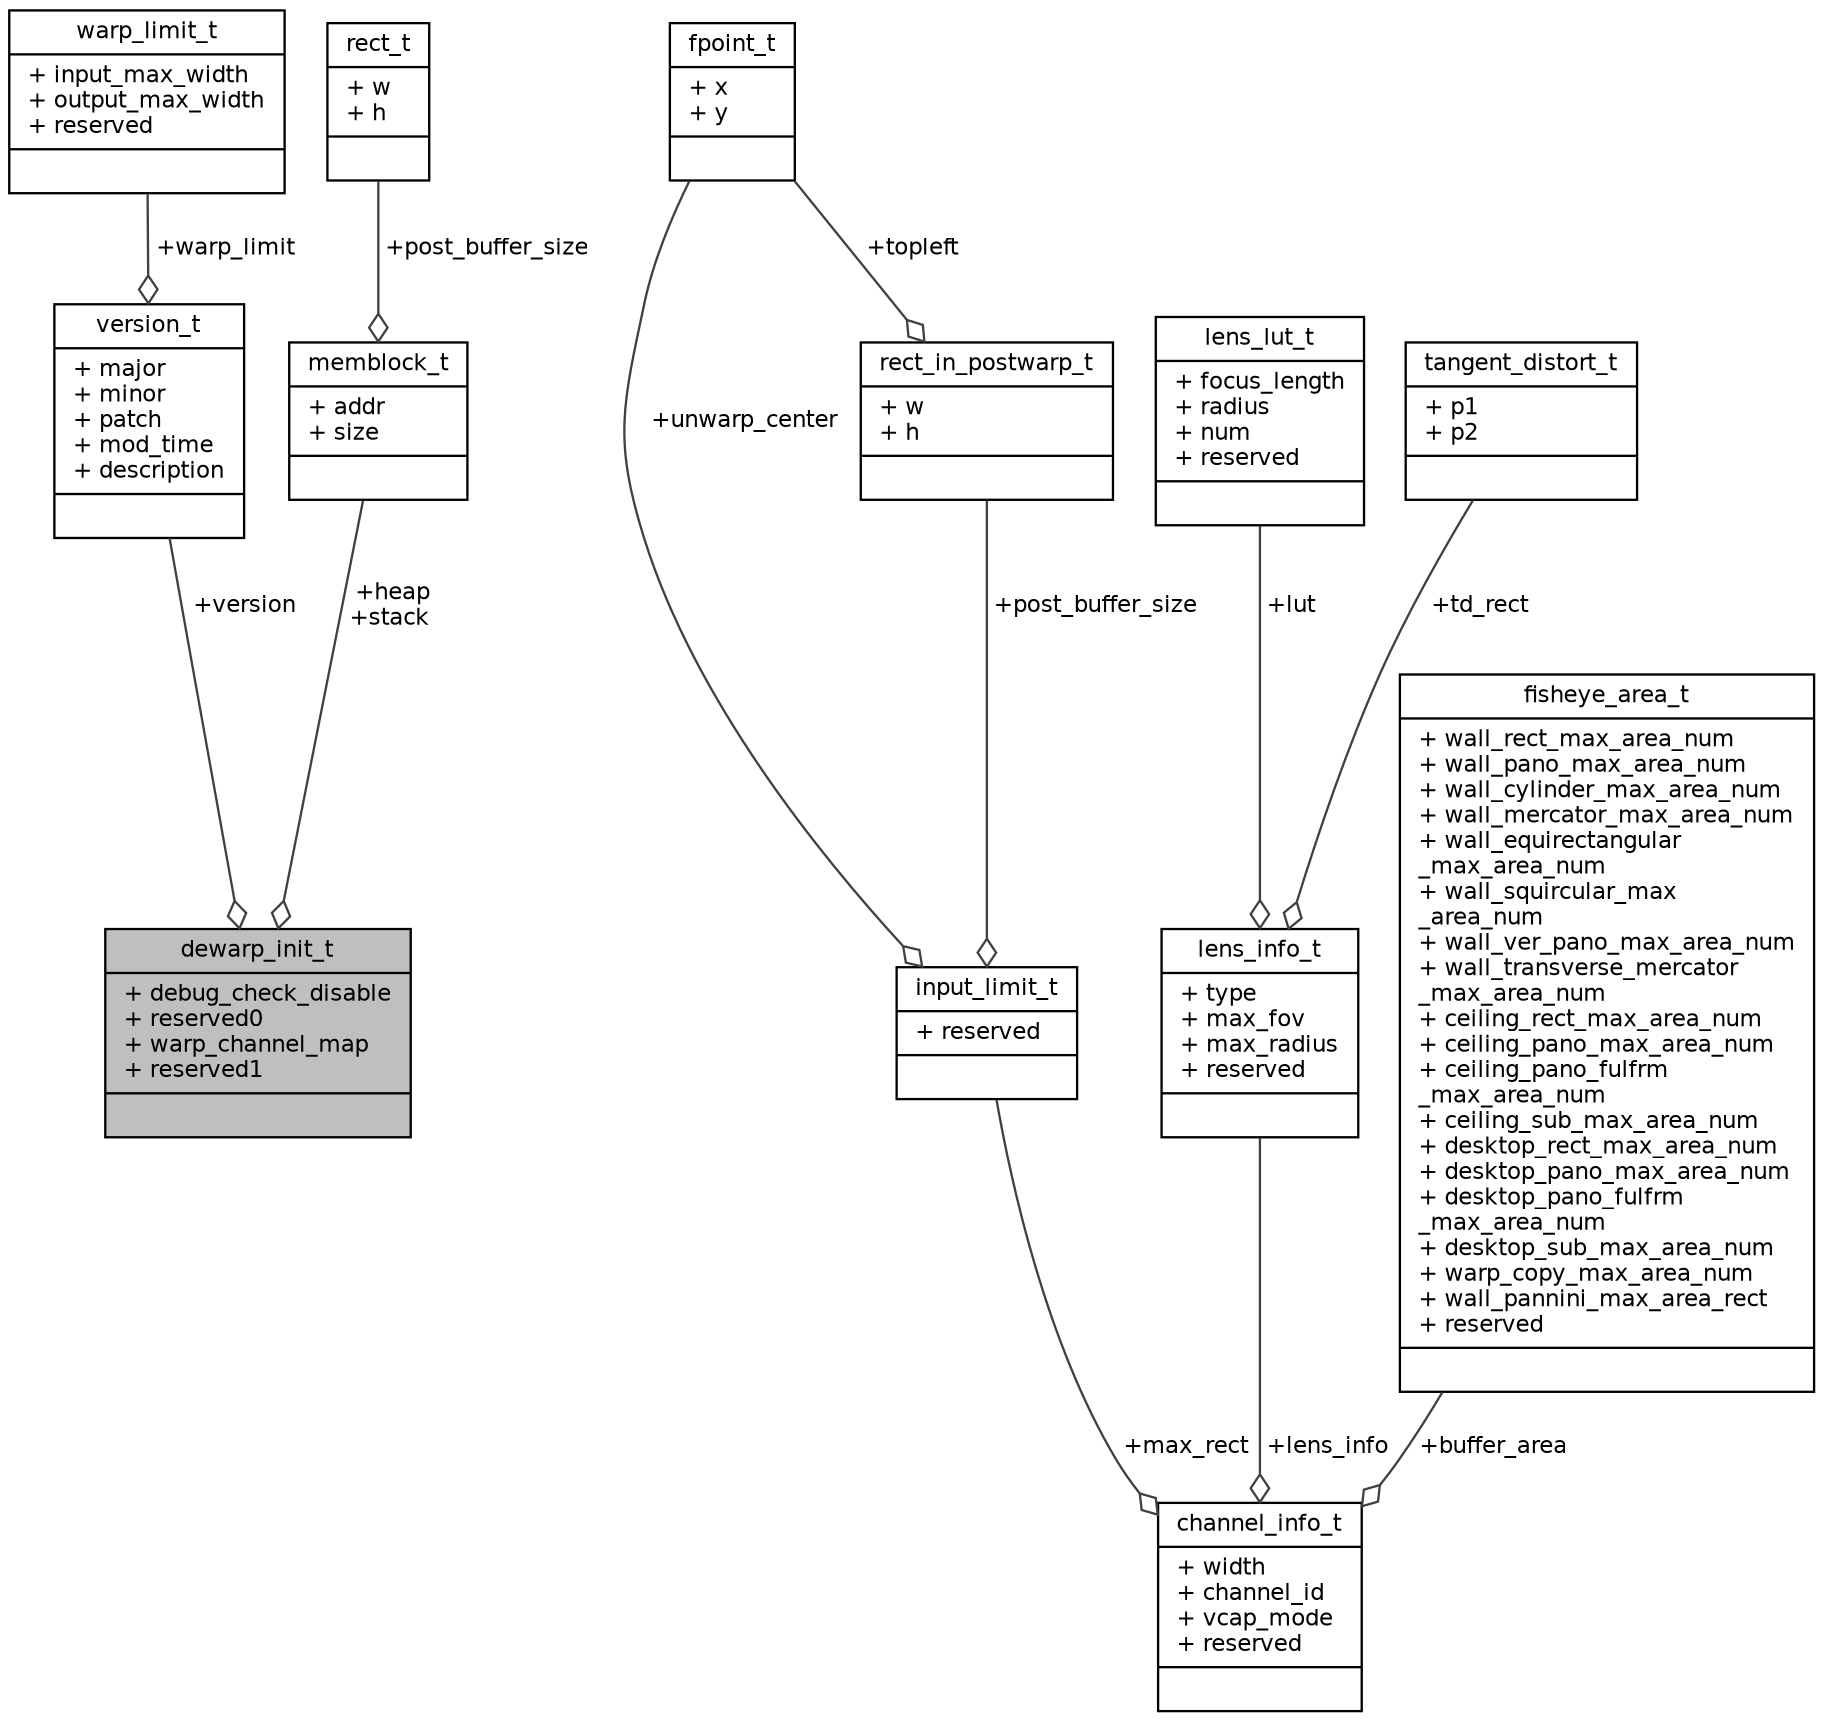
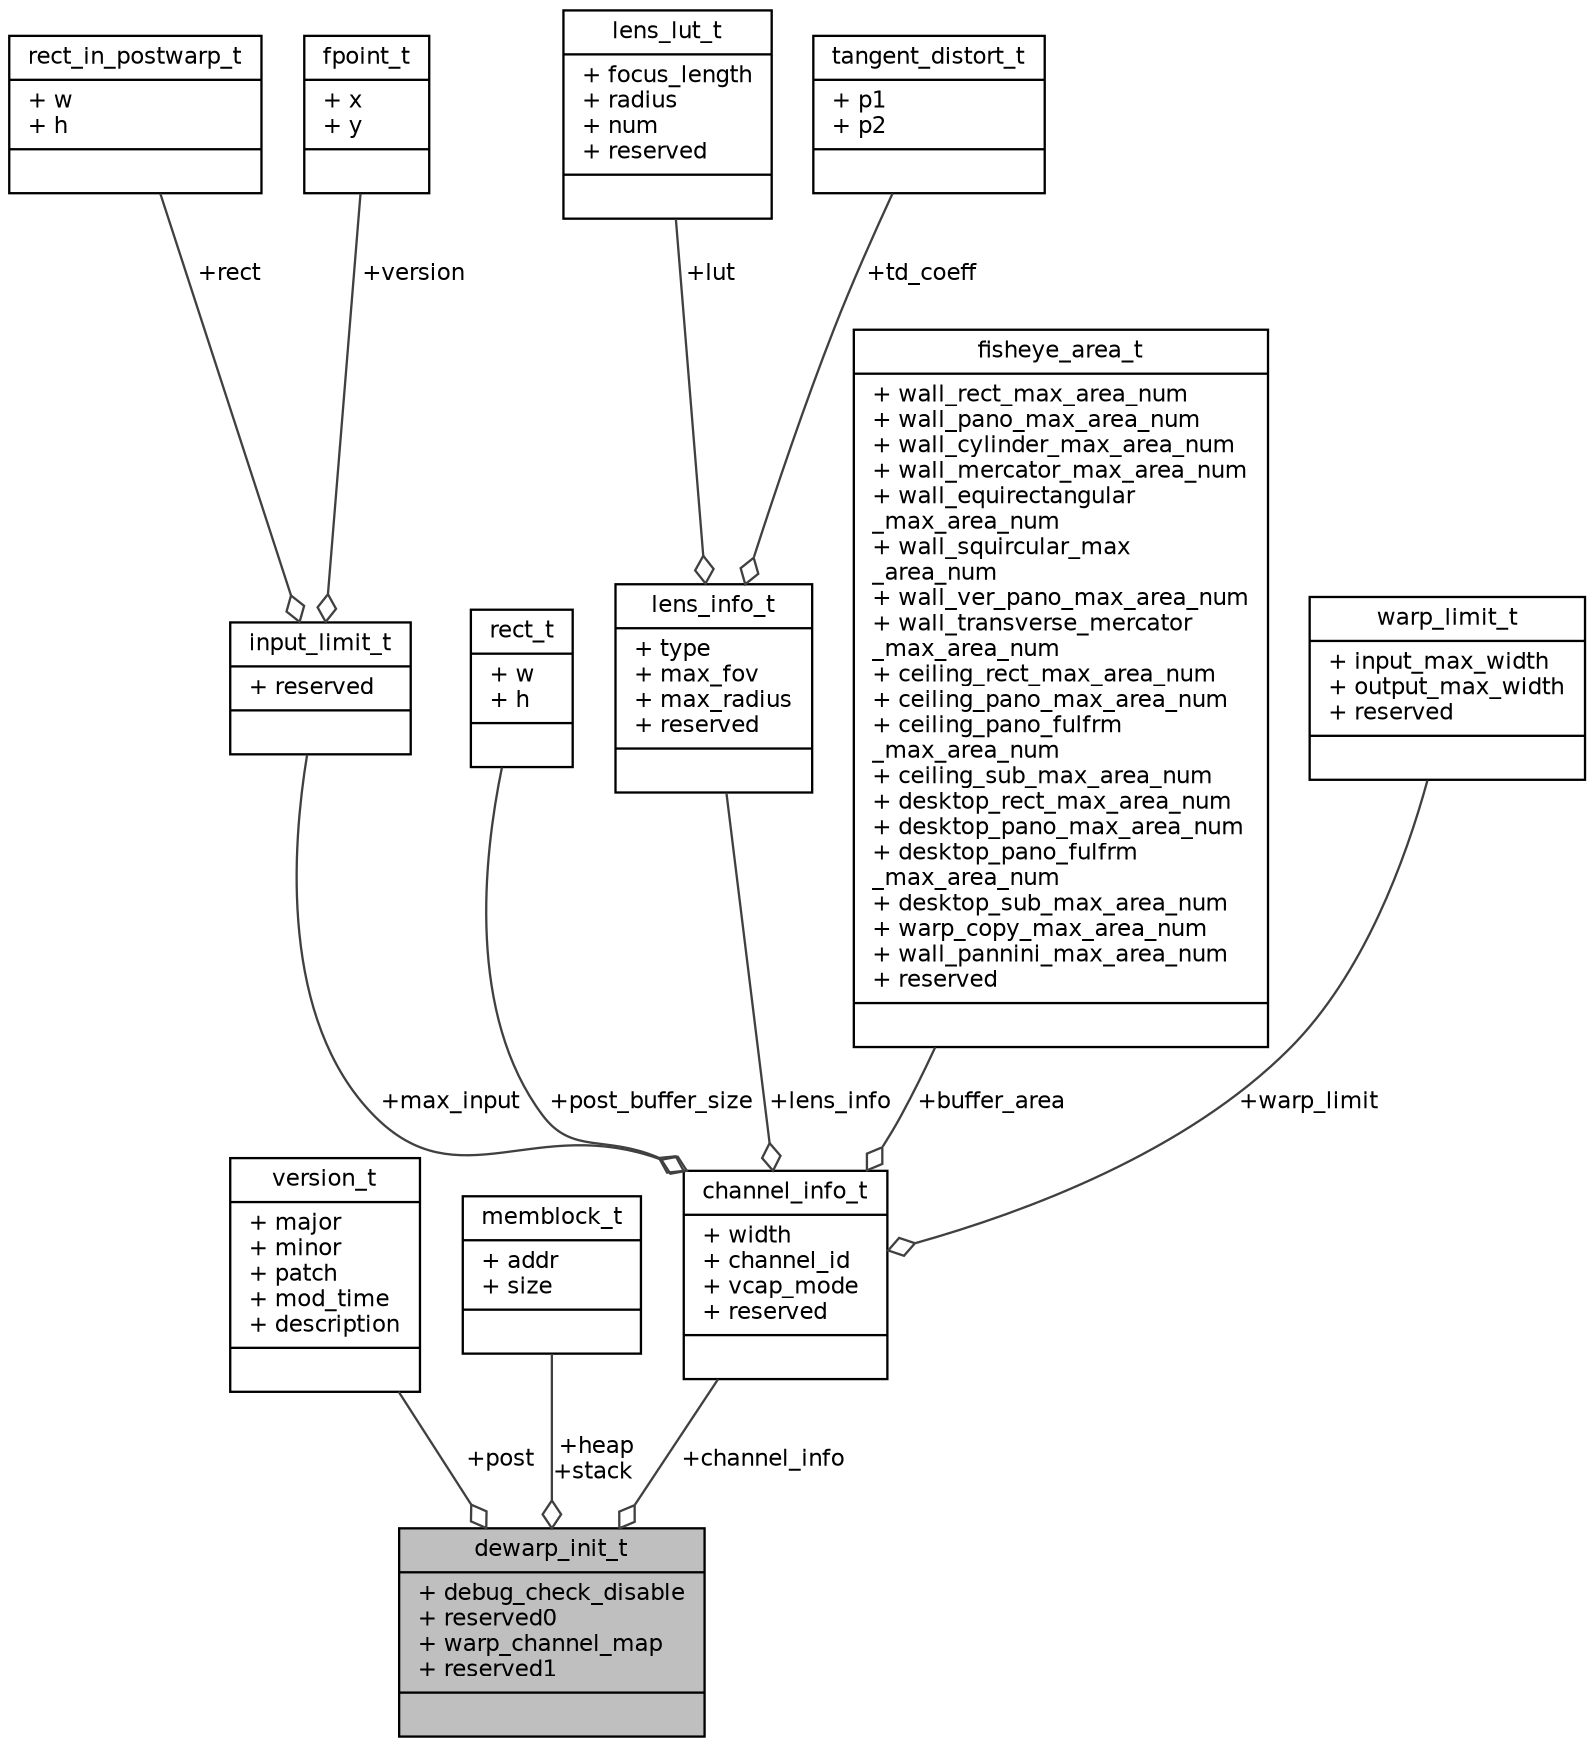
edge "warp_limit_t" -> "version_t": now "warp_limit_t" -> "channel_info_t"
edge "rect_t" -> "memblock_t": now "rect_t" -> "channel_info_t"
edge "fpoint_t" -> "rect_in_postwarp_t": removed, label "+topleft"
edge "fpoint_t" -> "input_limit_t": label " +unwarp_center" -> " +version"
edge "version_t" -> "dewarp_init_t": label " +version" -> " +post"
edge "rect_in_postwarp_t" -> "input_limit_t": label " +post_buffer_size" -> " +rect"
edge "tangent_distort_t" -> "lens_info_t": label " +td_rect" -> " +td_coeff"
node "fisheye_area_t": text "+ wall_pannini_max_area_rect" -> "+ wall_pannini_max_area_num"
edge "channel_info_t" -> "dewarp_init_t": added, label "+channel_info"
edge "input_limit_t" -> "channel_info_t": label " +max_rect" -> " +max_input"
